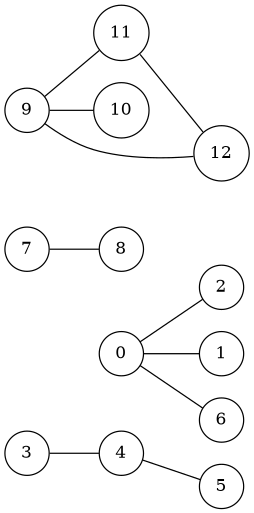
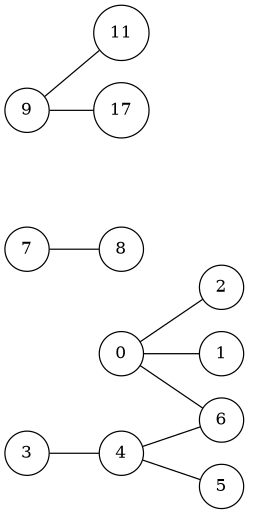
node "10": label "10" -> "17"
node "12": removed
edge "6" -- "4": added
